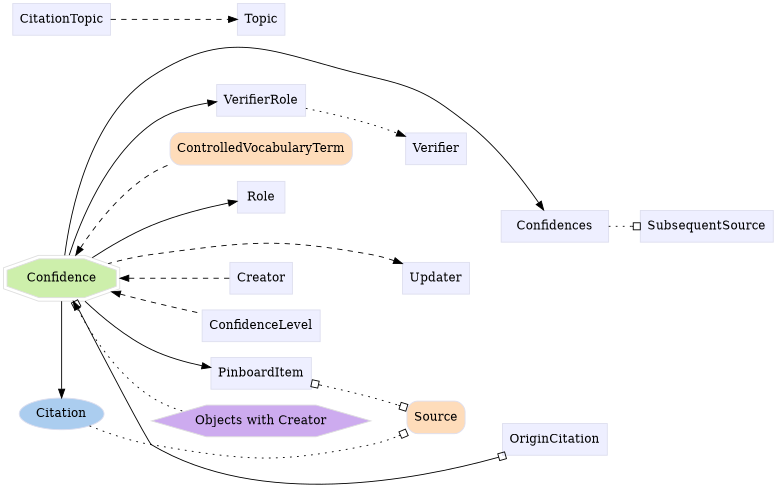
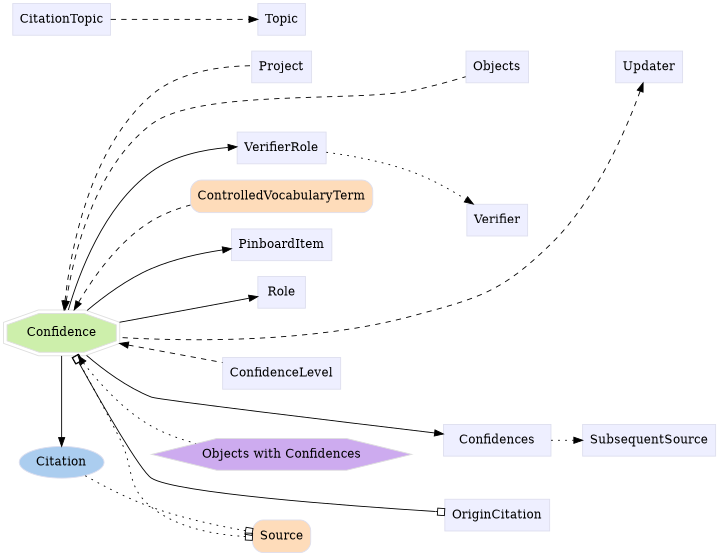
node "Project": added
edge "Confidences" -> "SubsequentSource": arrowhead obox -> normal
node "Creator": label "Creator" -> "Objects"
edge "PinboardItem" -- "Source": now "Confidence" -- "Source"
node "Objects with Creator": label "Objects with Creator" -> "Objects with Confidences"
